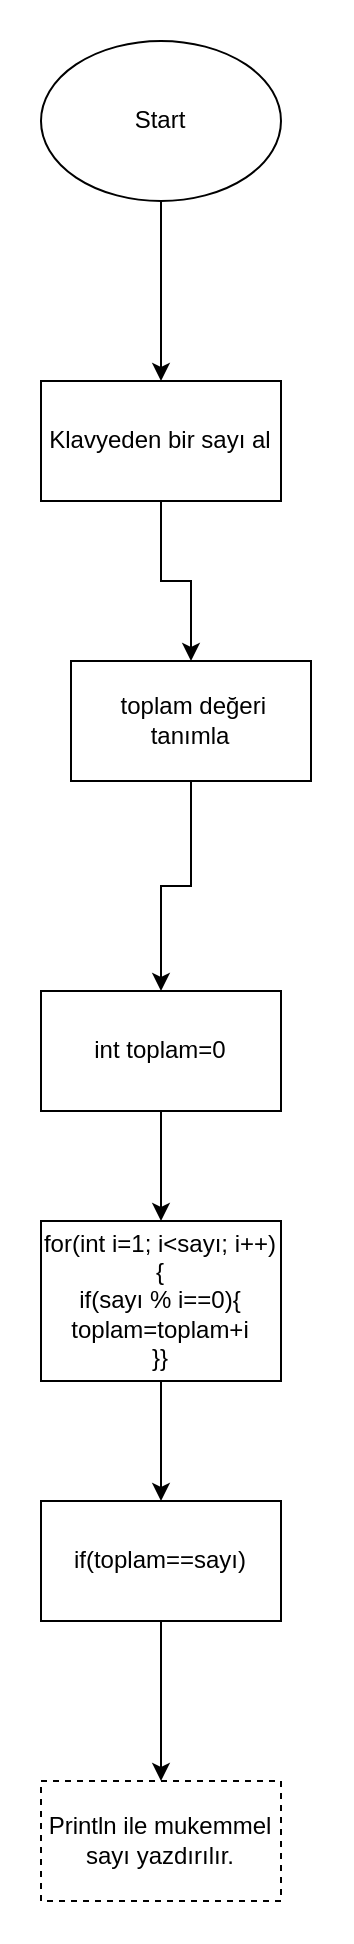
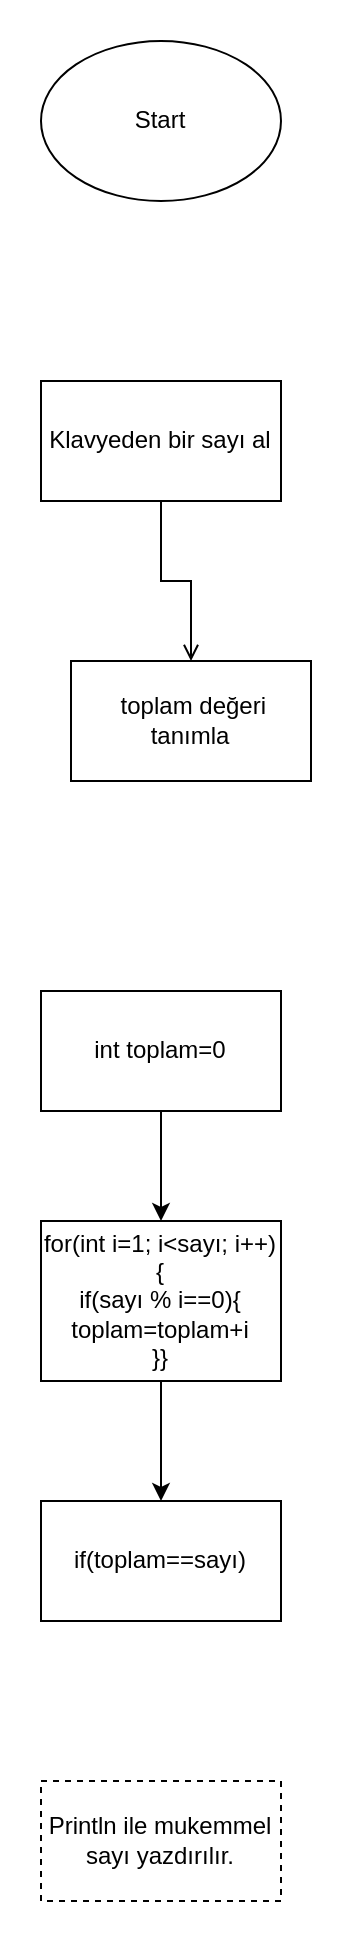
edge "Start" -> "Klavyeden bir sayı al": removed
edge "Klavyeden bir sayı al" -> "toplam değeri tanımla": arrowhead classic -> open
edge "toplam değeri tanımla" -> "int toplam=0": removed
edge "if(toplam==sayı)" -> "Println ile mukemmel sayı yazdırılır.": removed
